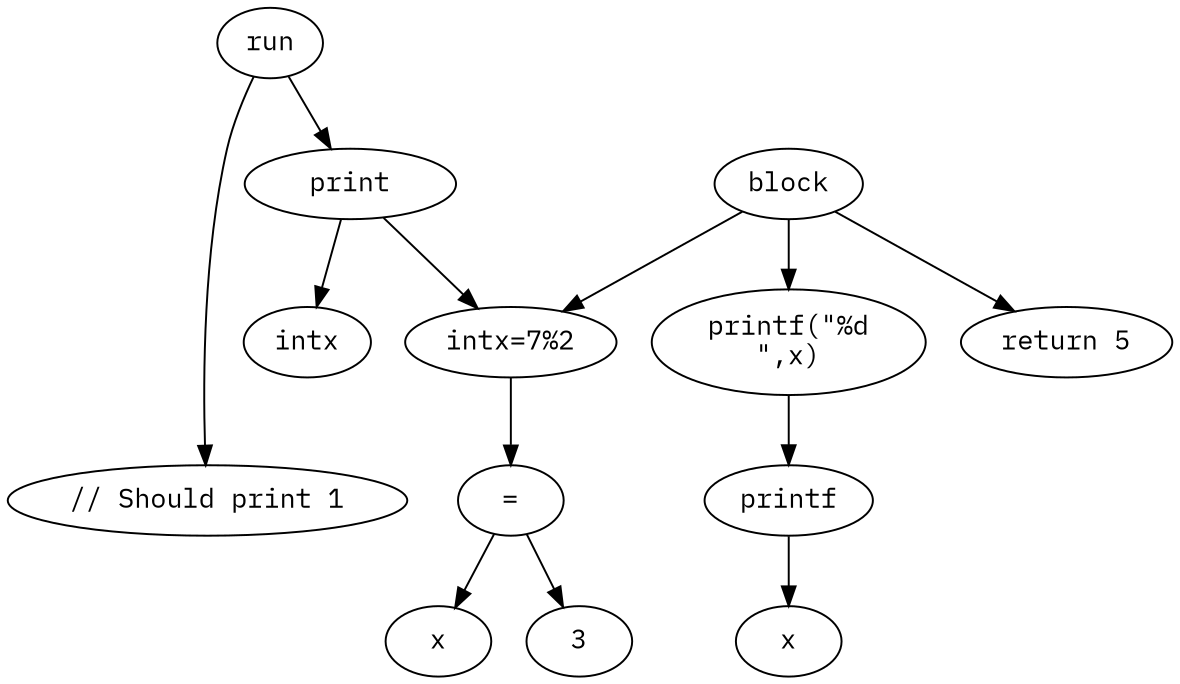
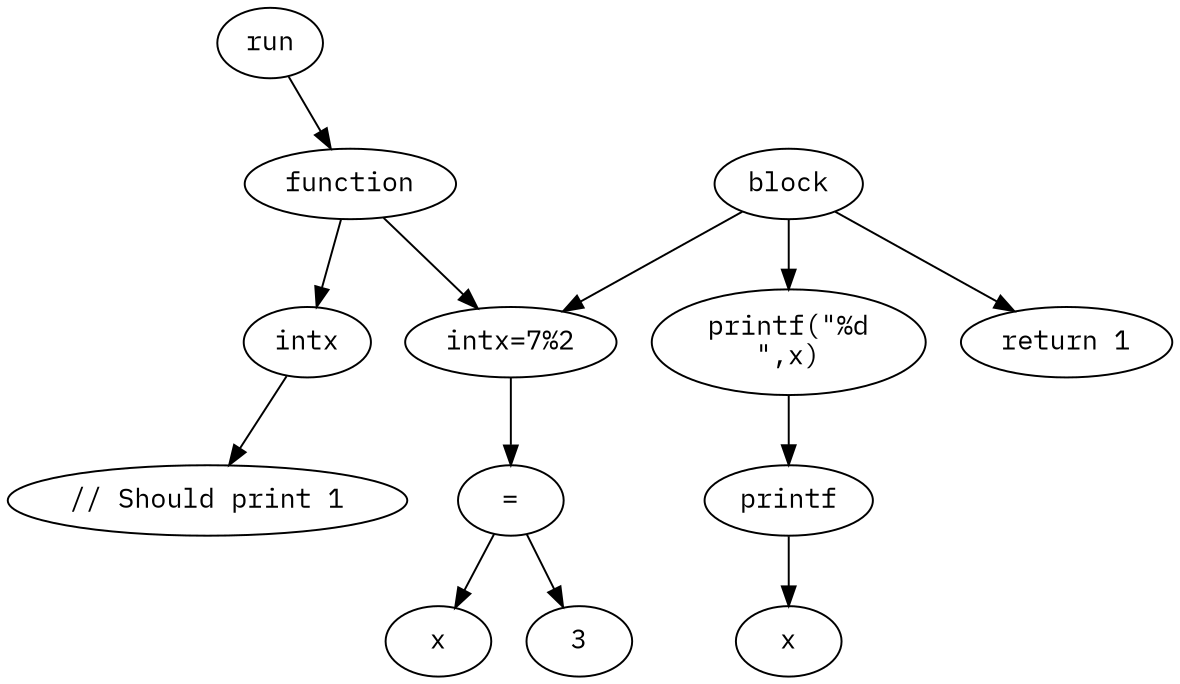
node "print": label "print" -> "function"
edge "run" -> "// Should print 1": now "intx" -> "// Should print 1"
node "return 5": label "return 5" -> "return 1"
